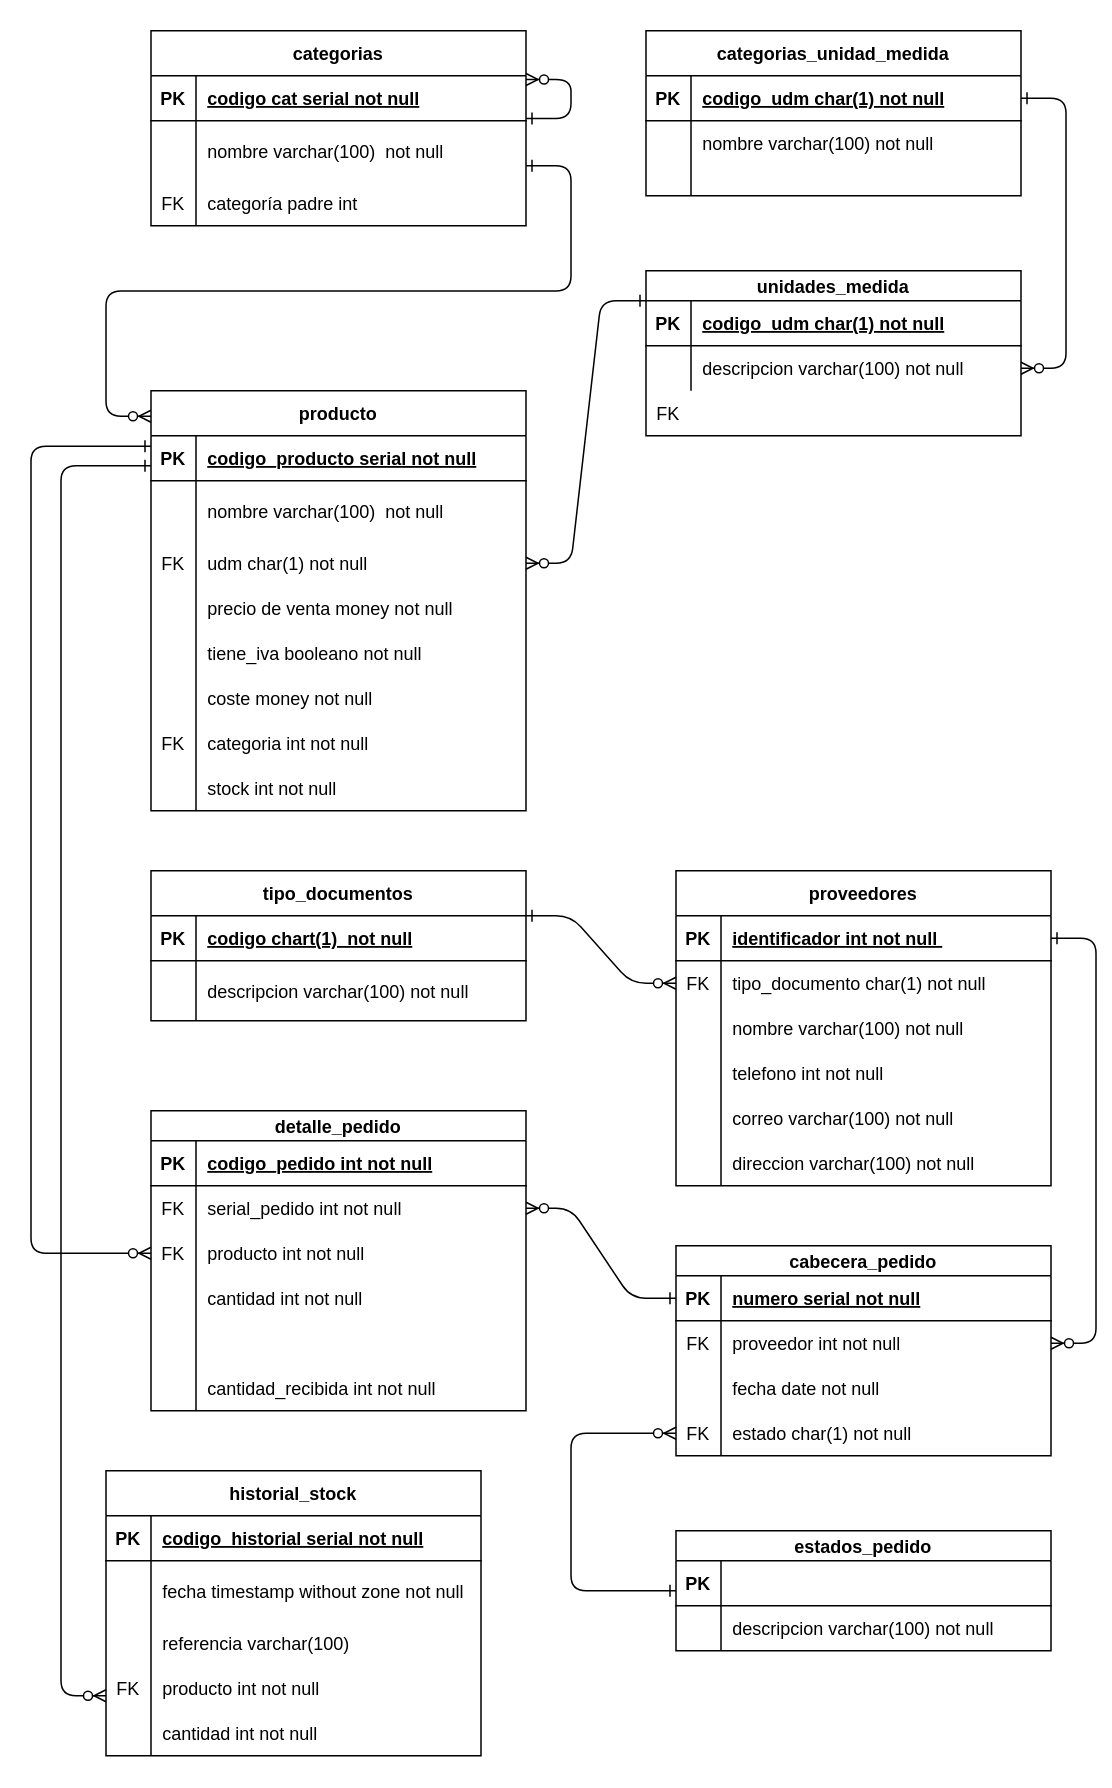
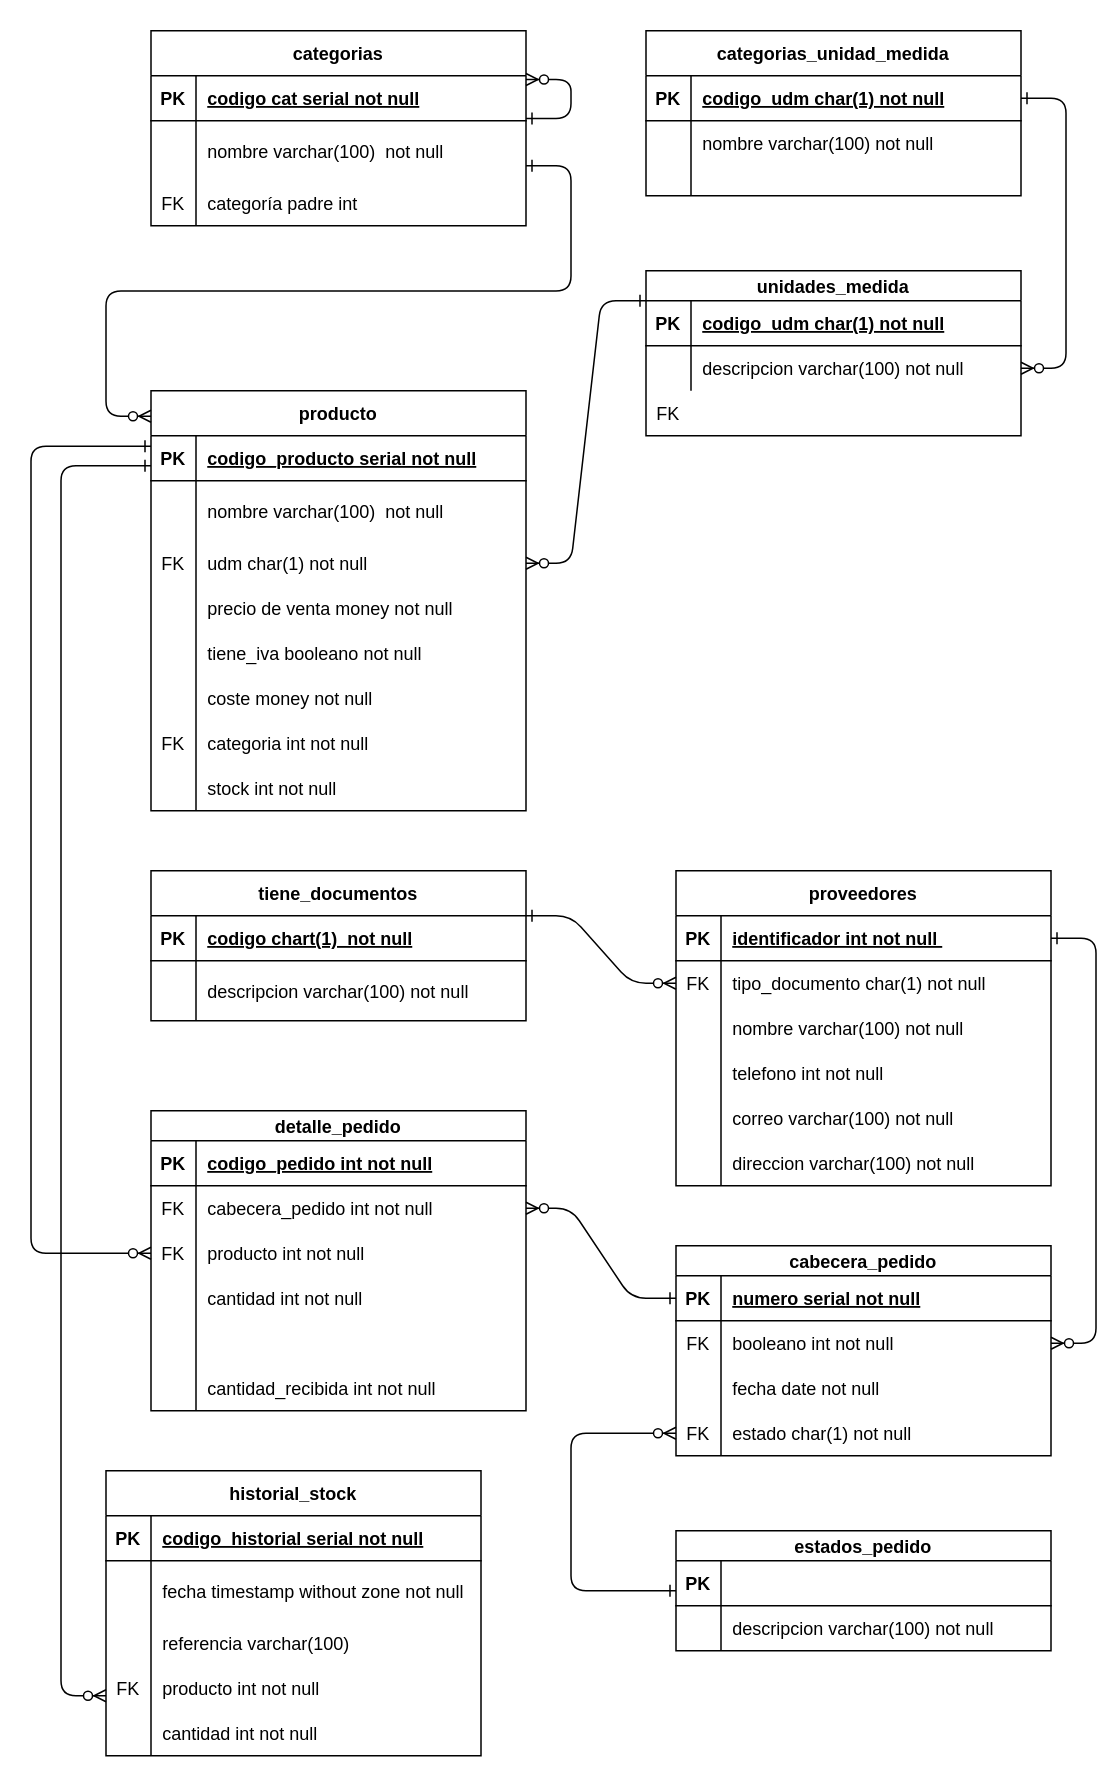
node "tipo_documentos": label "tipo_documentos" -> "tiene_documentos"
node "serial_pedido int not null": label "serial_pedido int not null" -> "cabecera_pedido int not null"
node "proveedor int not null": label "proveedor int not null" -> "booleano int not null"
